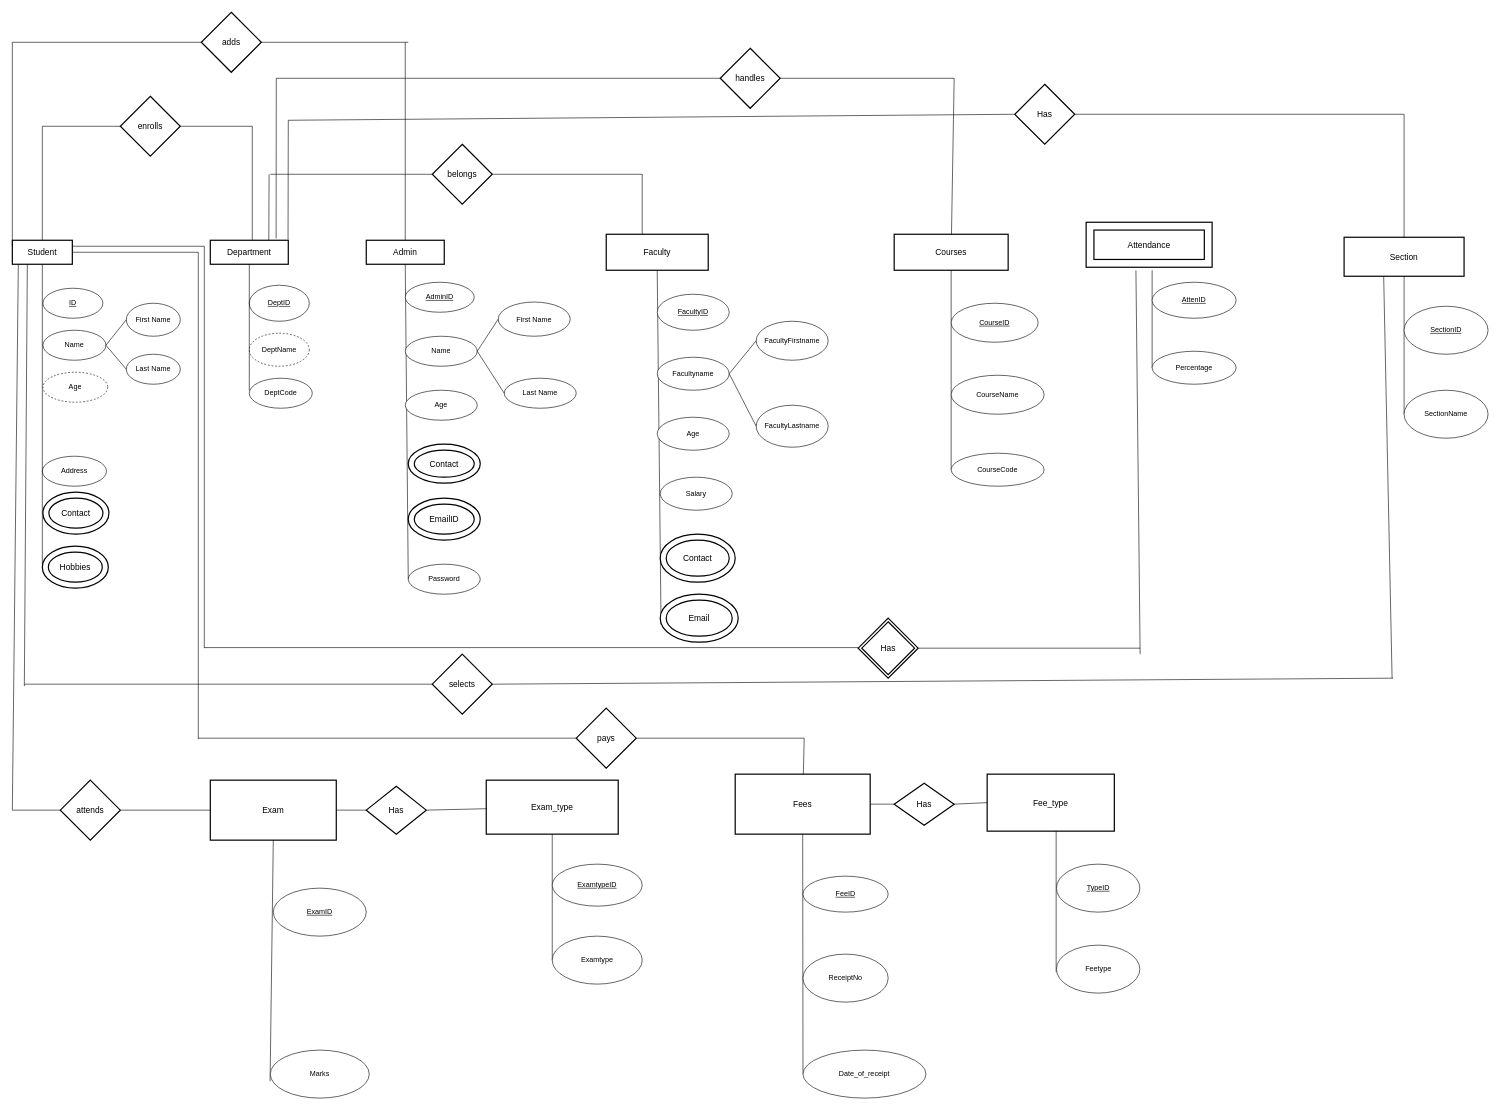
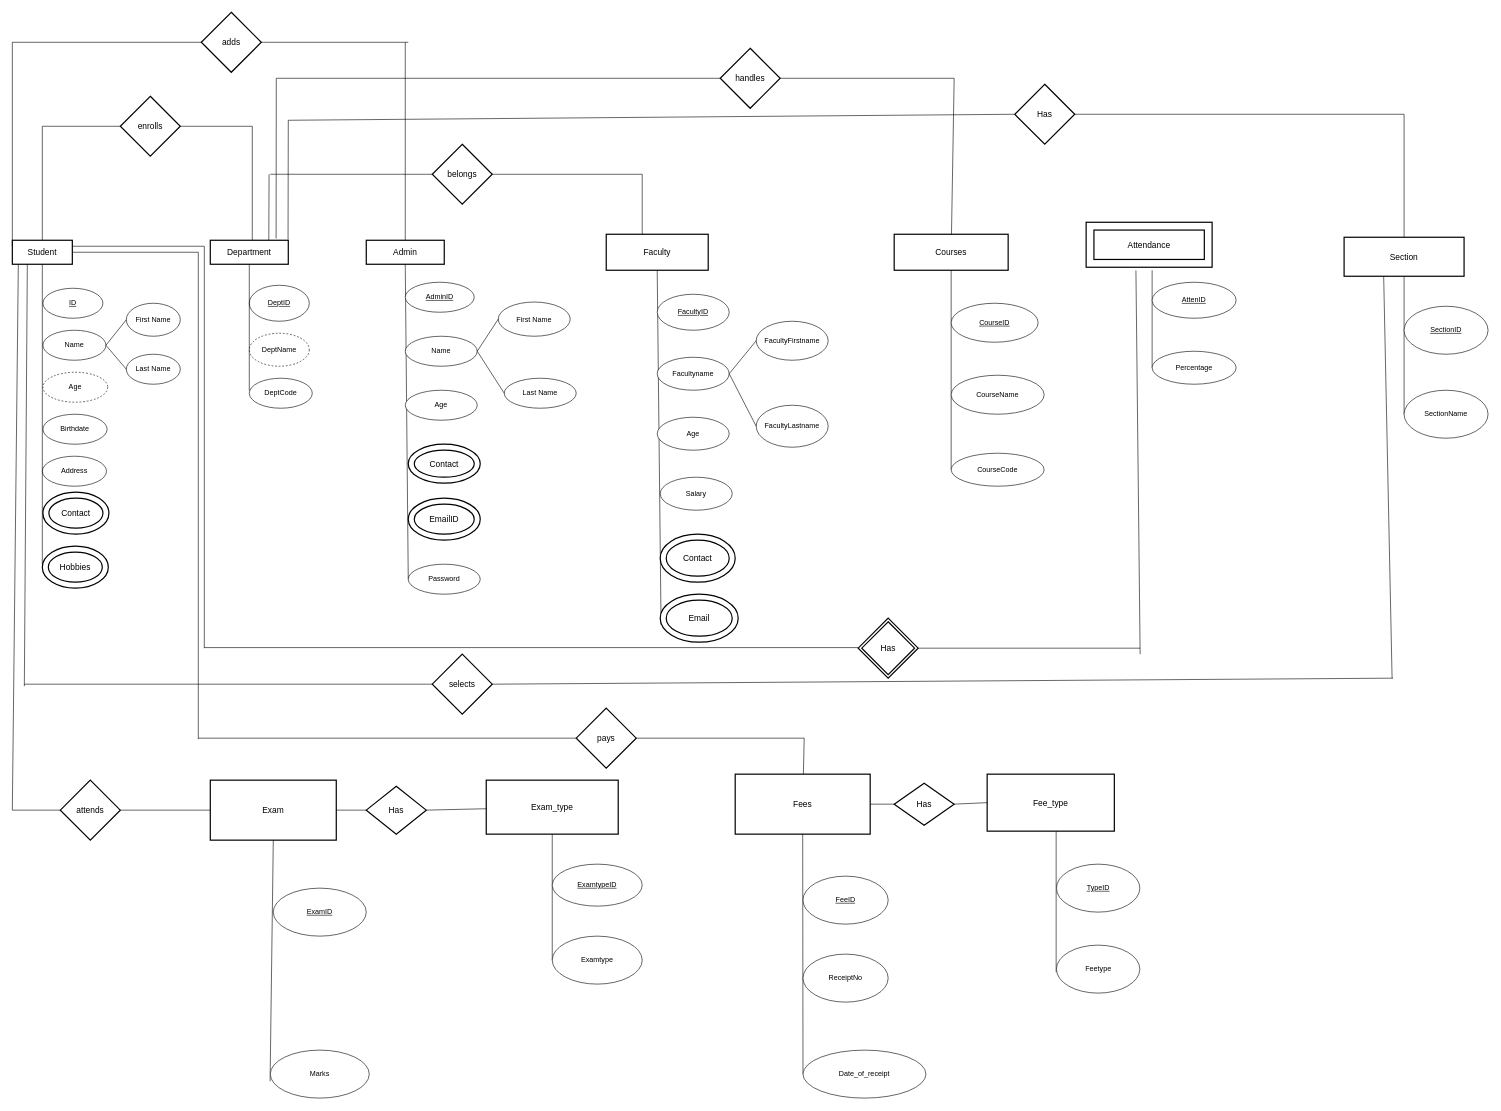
node "Birthdate": added
node "FeeID": size 85x36 -> 85x48
